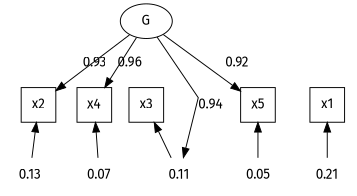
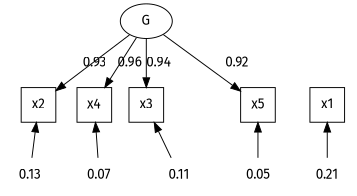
edge "G" -> "0.11": now "G" -> "x3"
